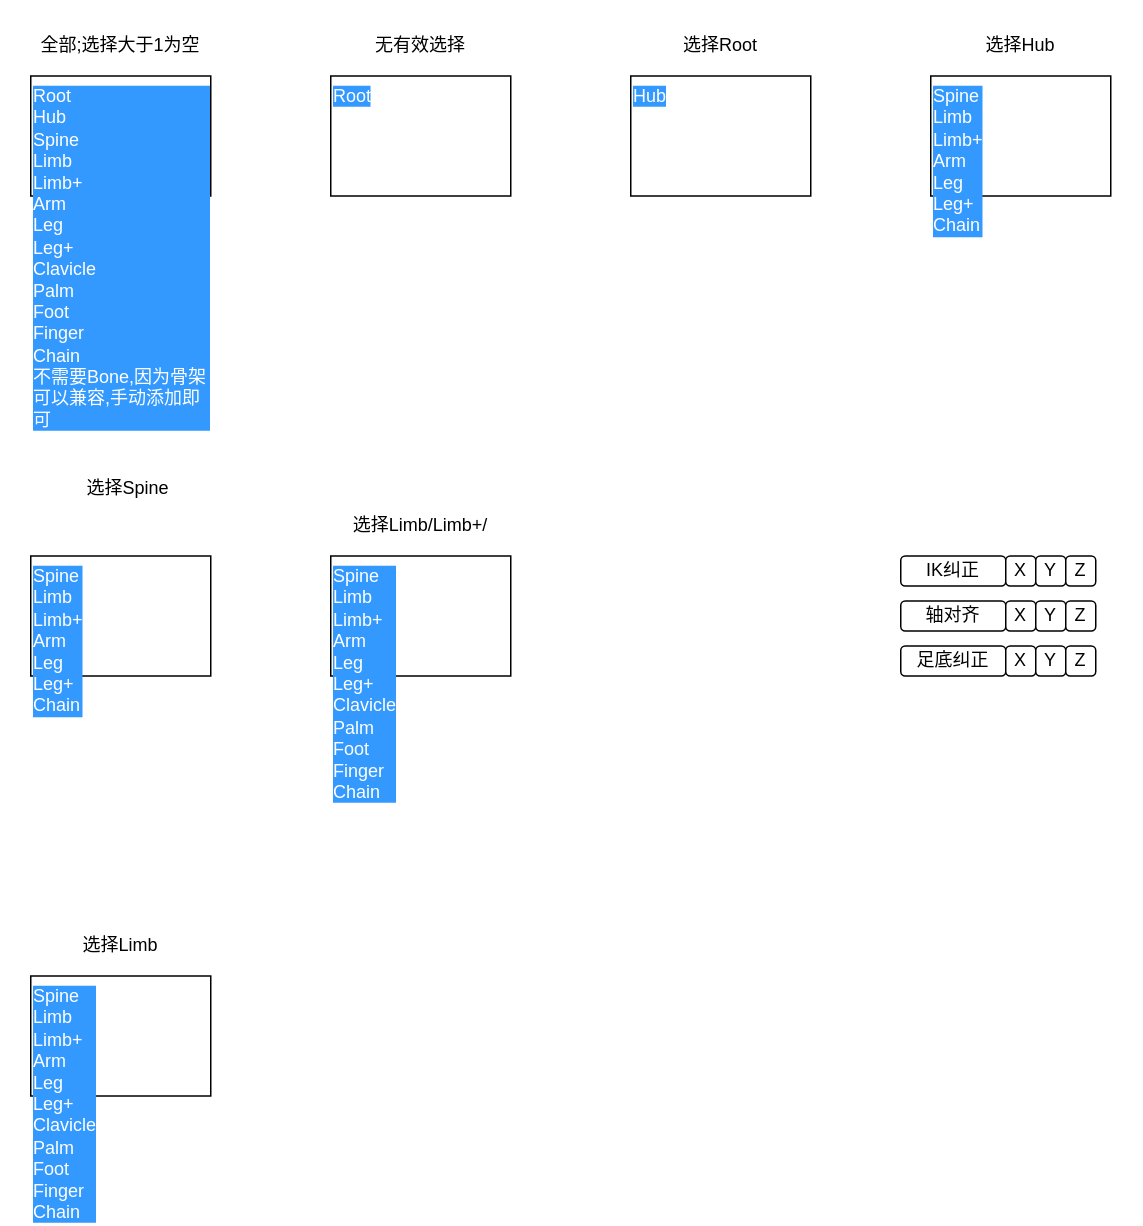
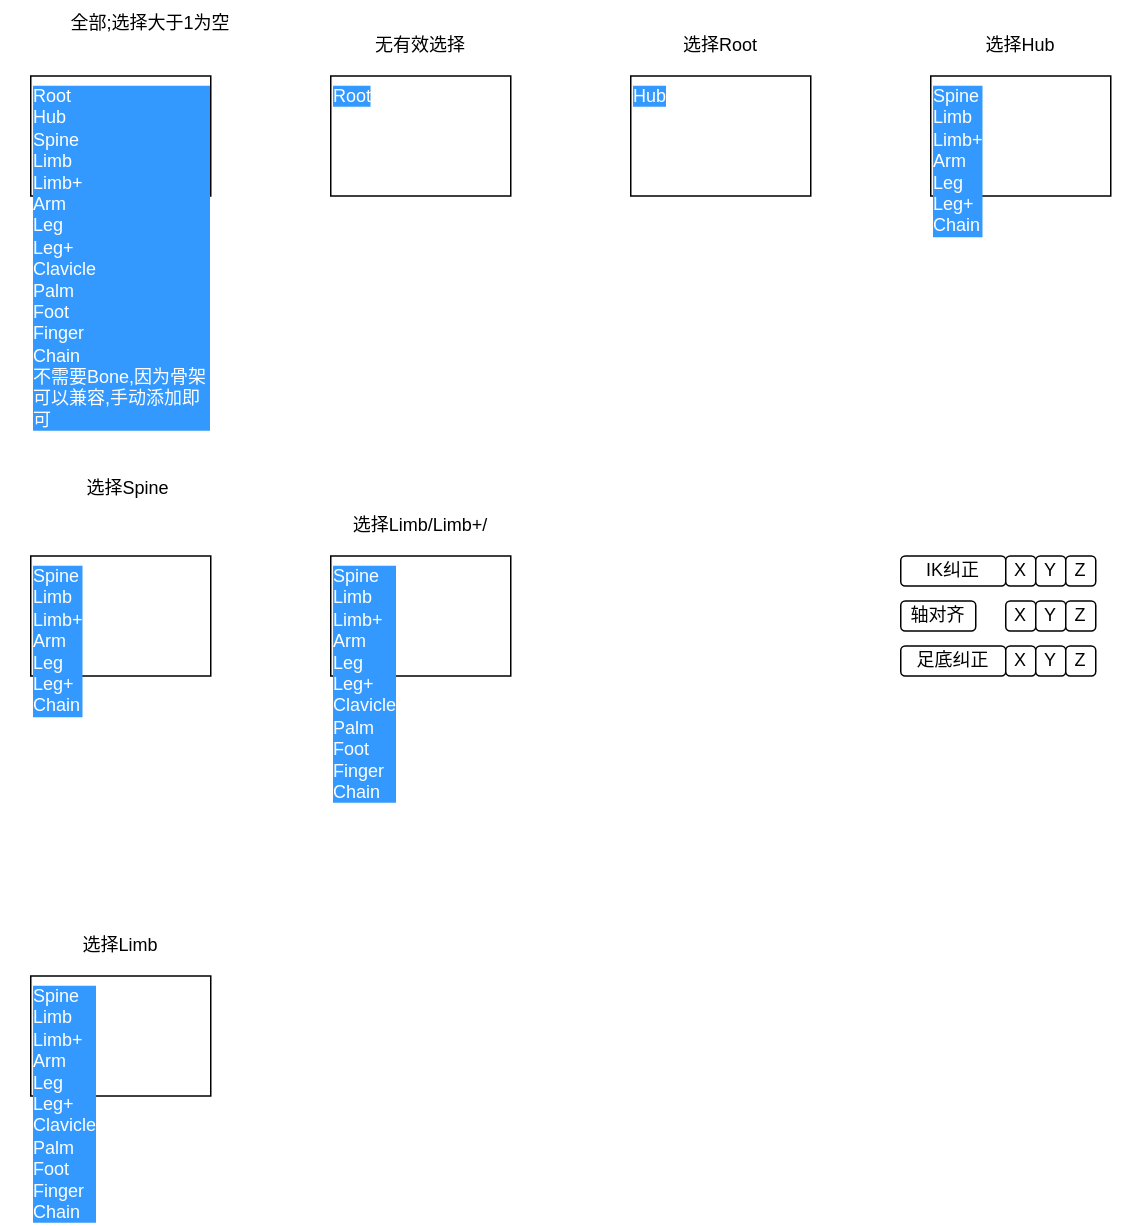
node "全部;选择大于1为空": moved (121, 46) -> (151, 23)
node "轴对齐": size 105x30 -> 75x30
